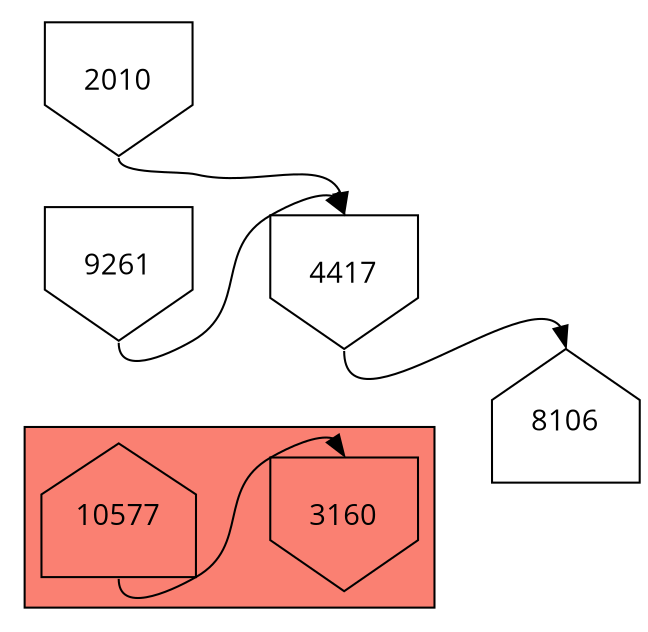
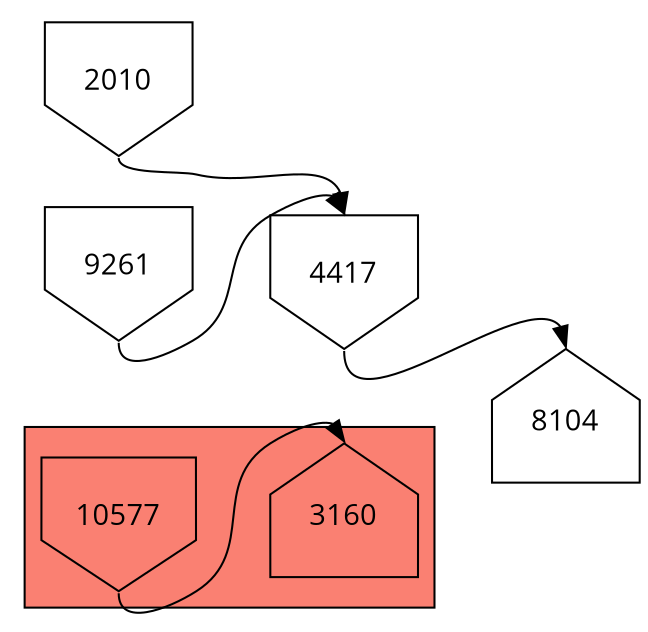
node "8106": label "8106" -> "8104"
node "10577": shape house -> invhouse
node "3160": shape invhouse -> house
